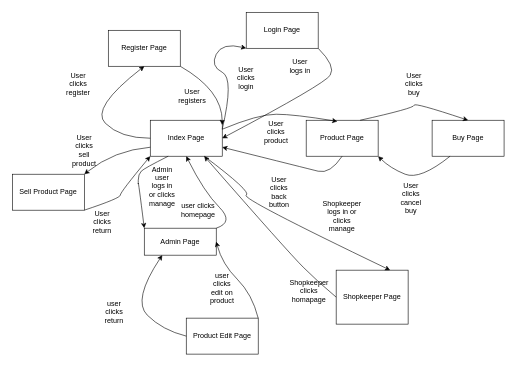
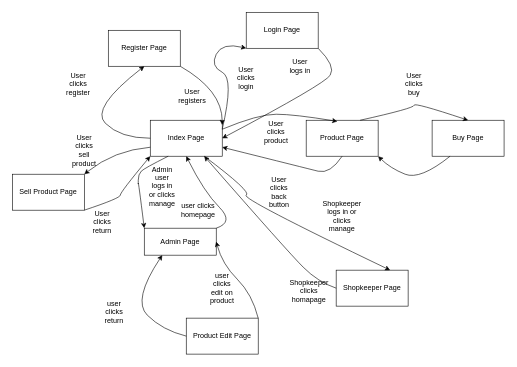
node "User clicks cancel buy": removed
node "Shopkeeper Page": size 72x54 -> 72x36
